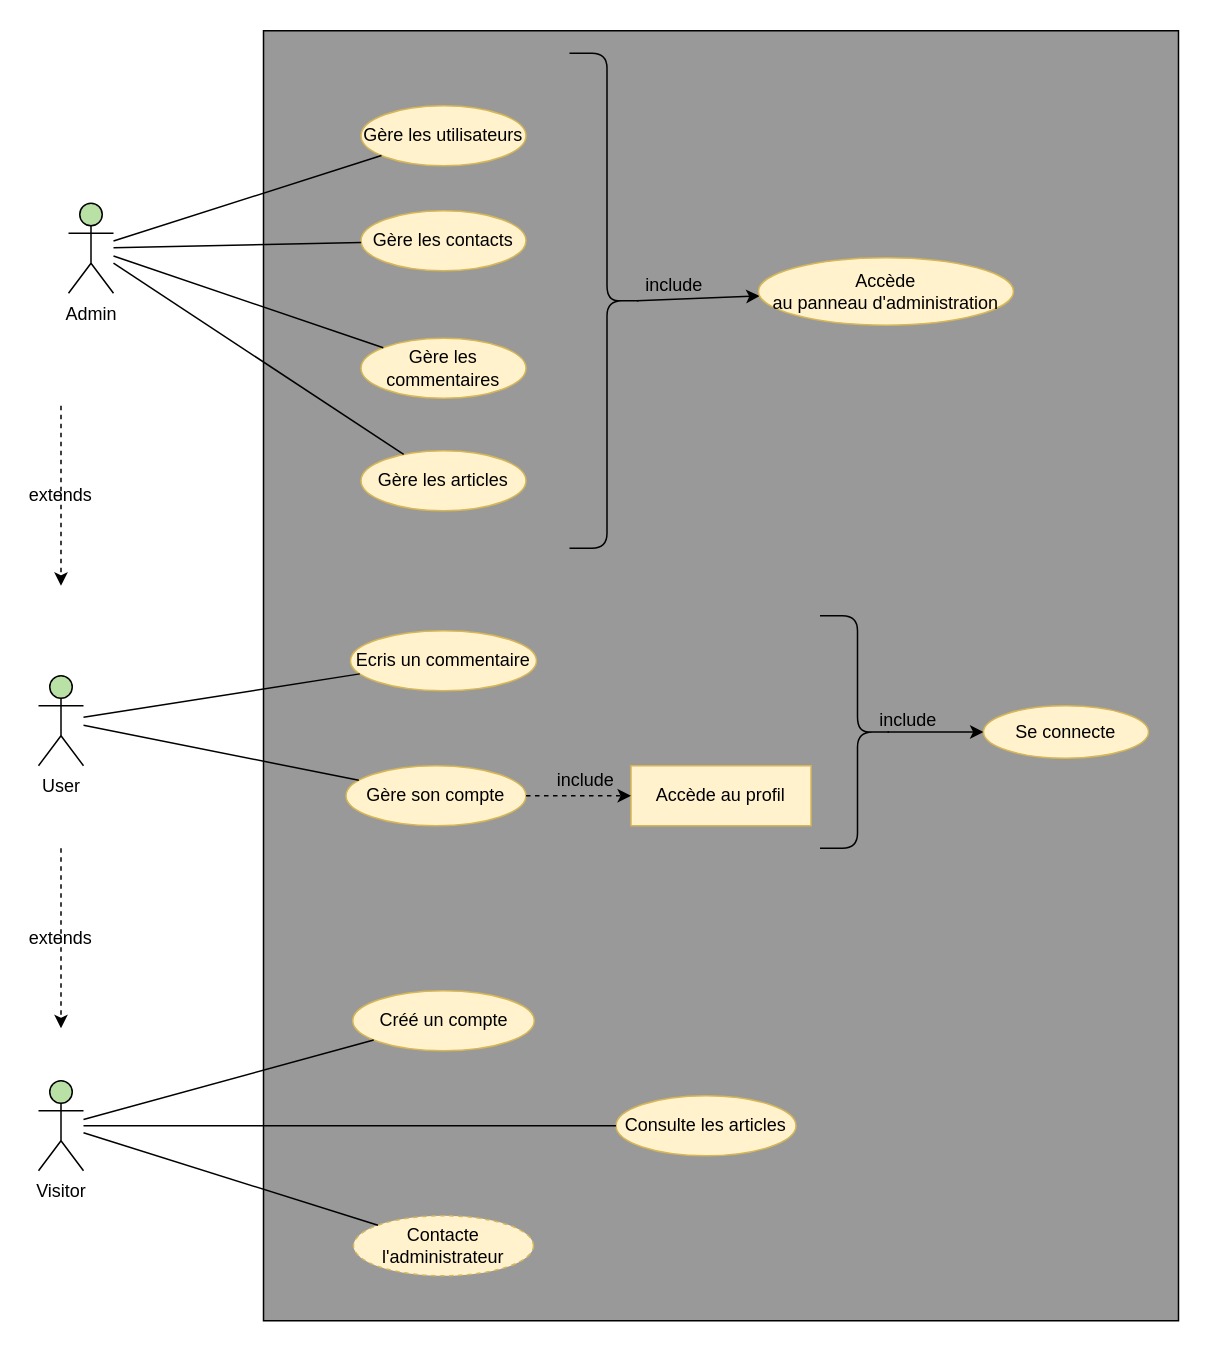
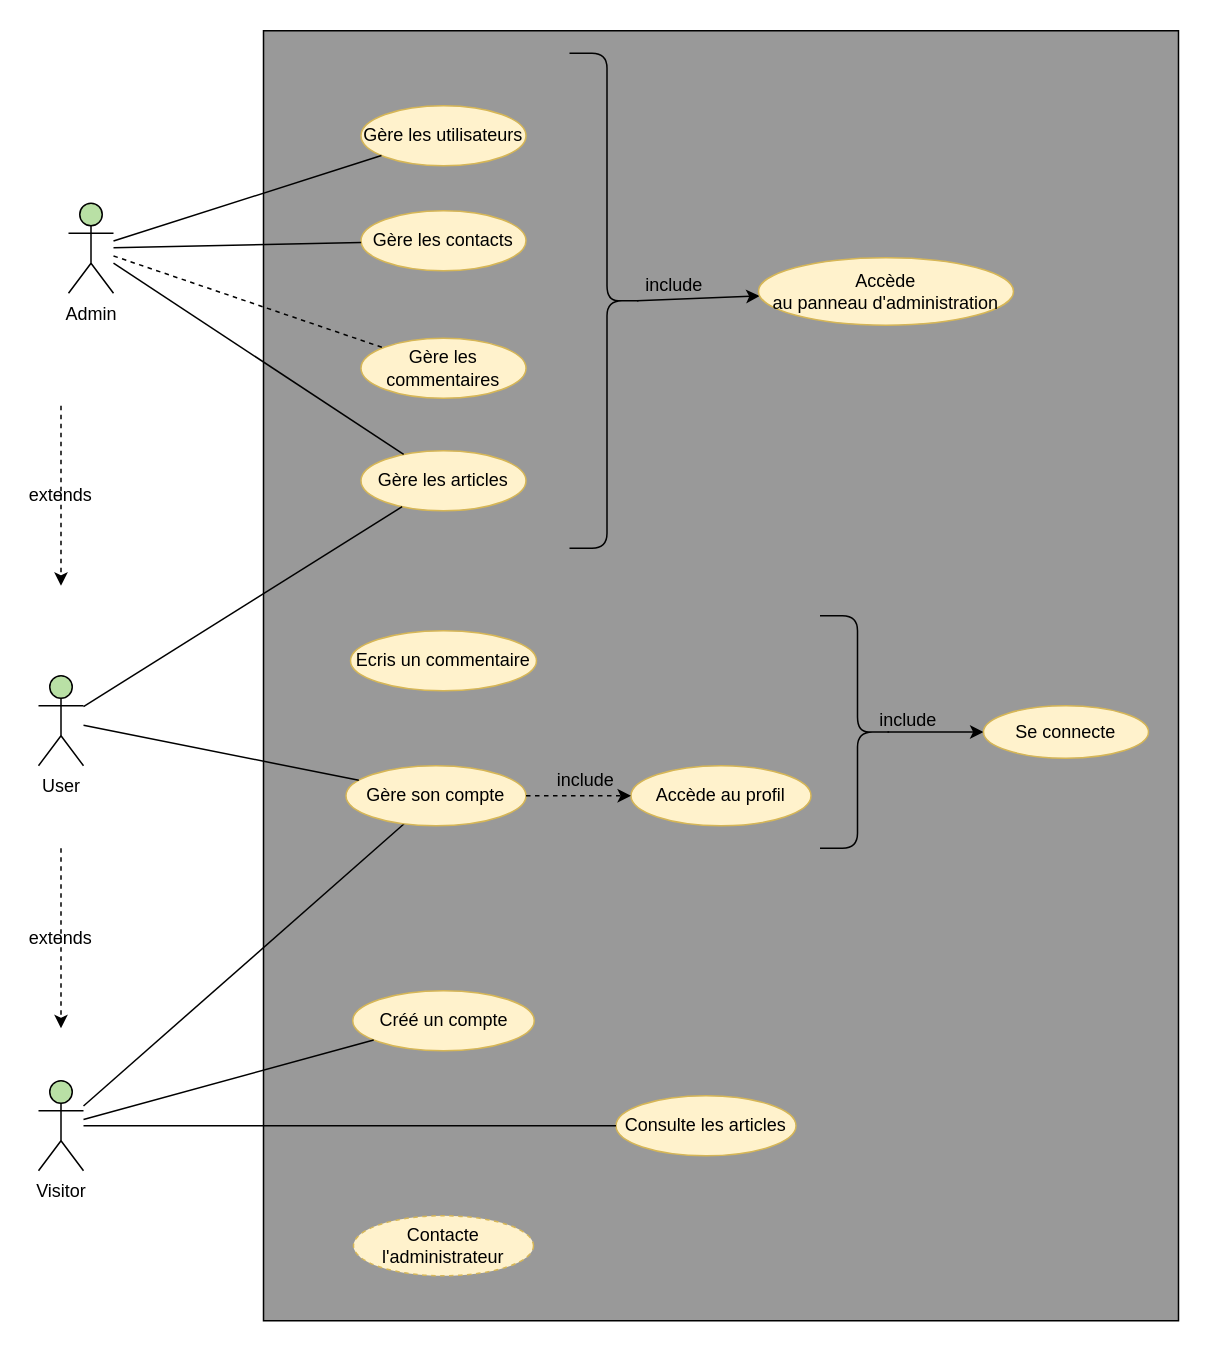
edge "Admin" -- "Gère les commentaires": style solid -> dashed
edge "Ecris un commentaire" -- "User": now "Gère les articles" -- "User"
node "Accède au profil": shape rectangle -> ellipse
edge "Visitor" -- "Contacte l'administrateur": now "Visitor" -- "Gère son compte"
